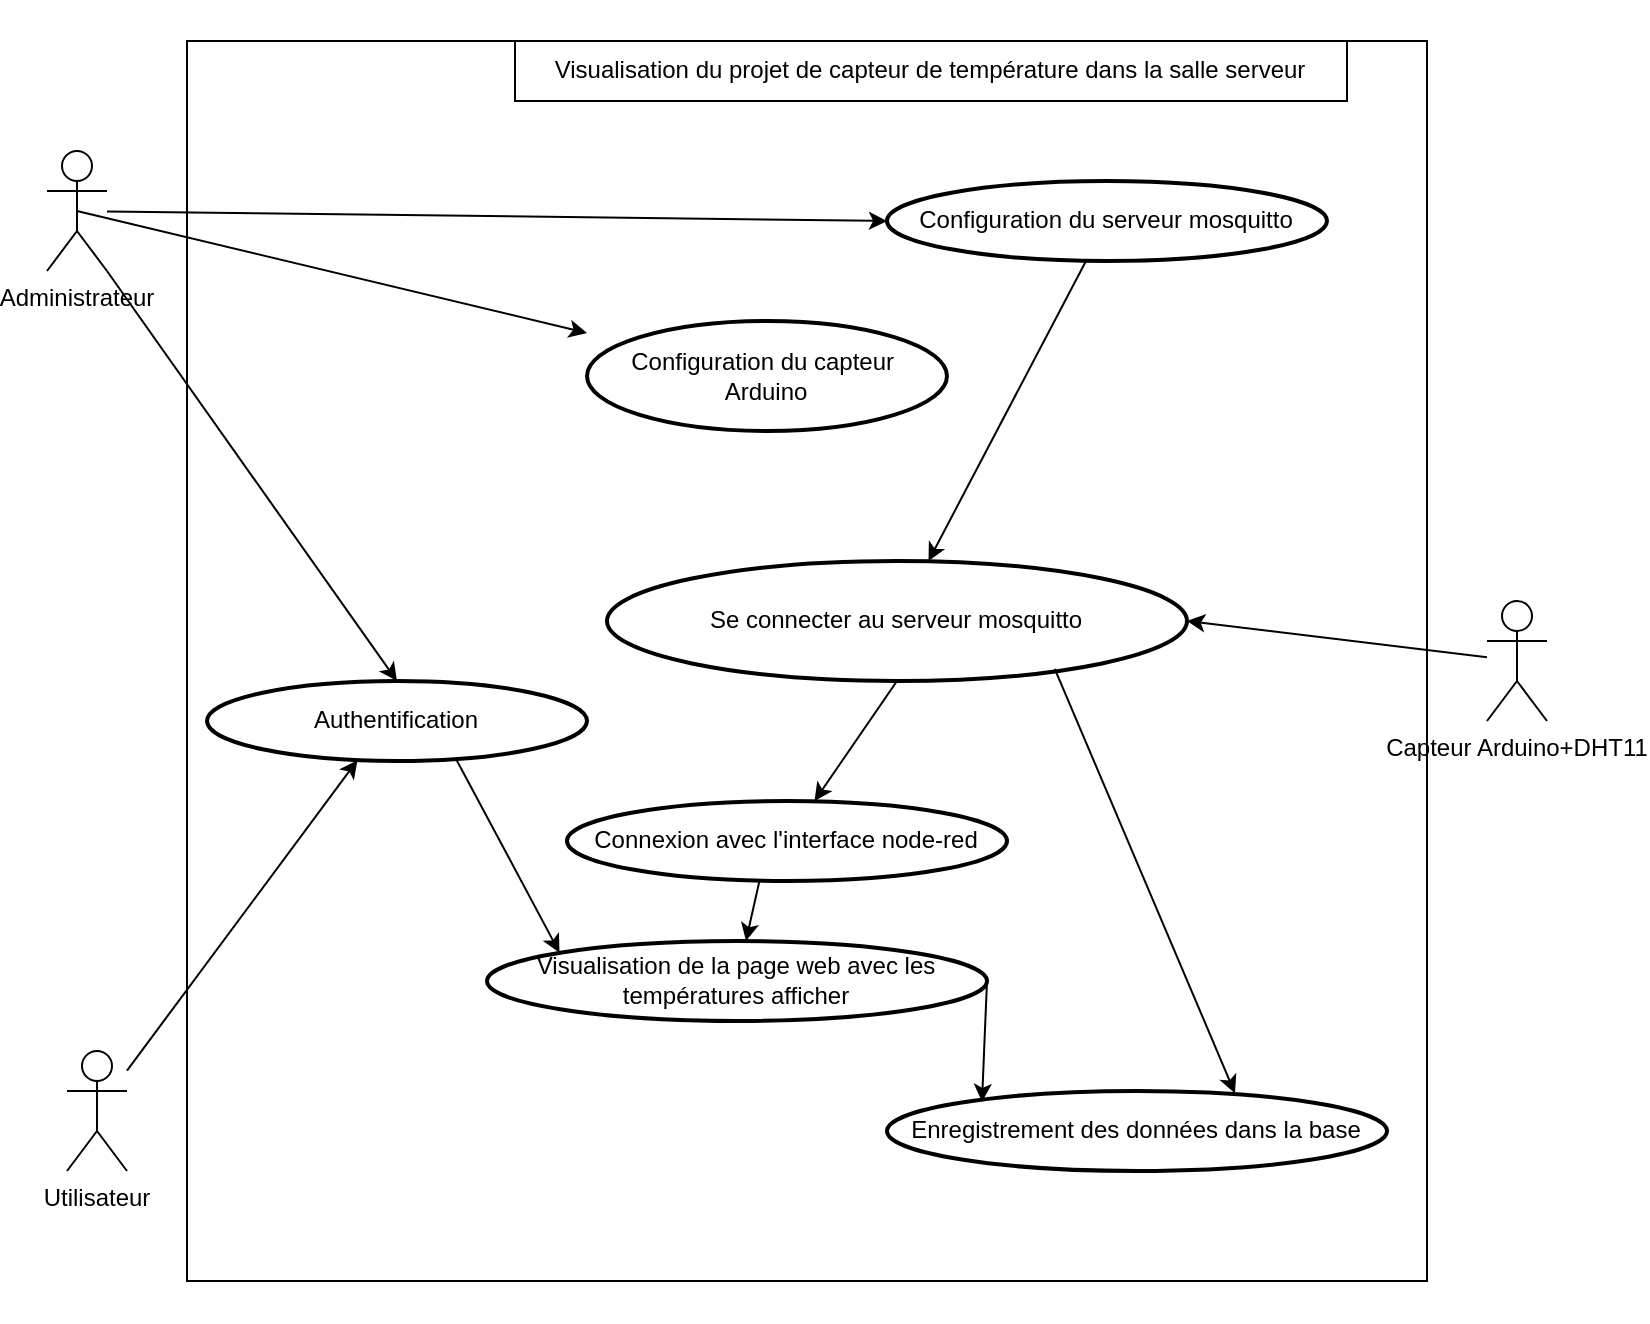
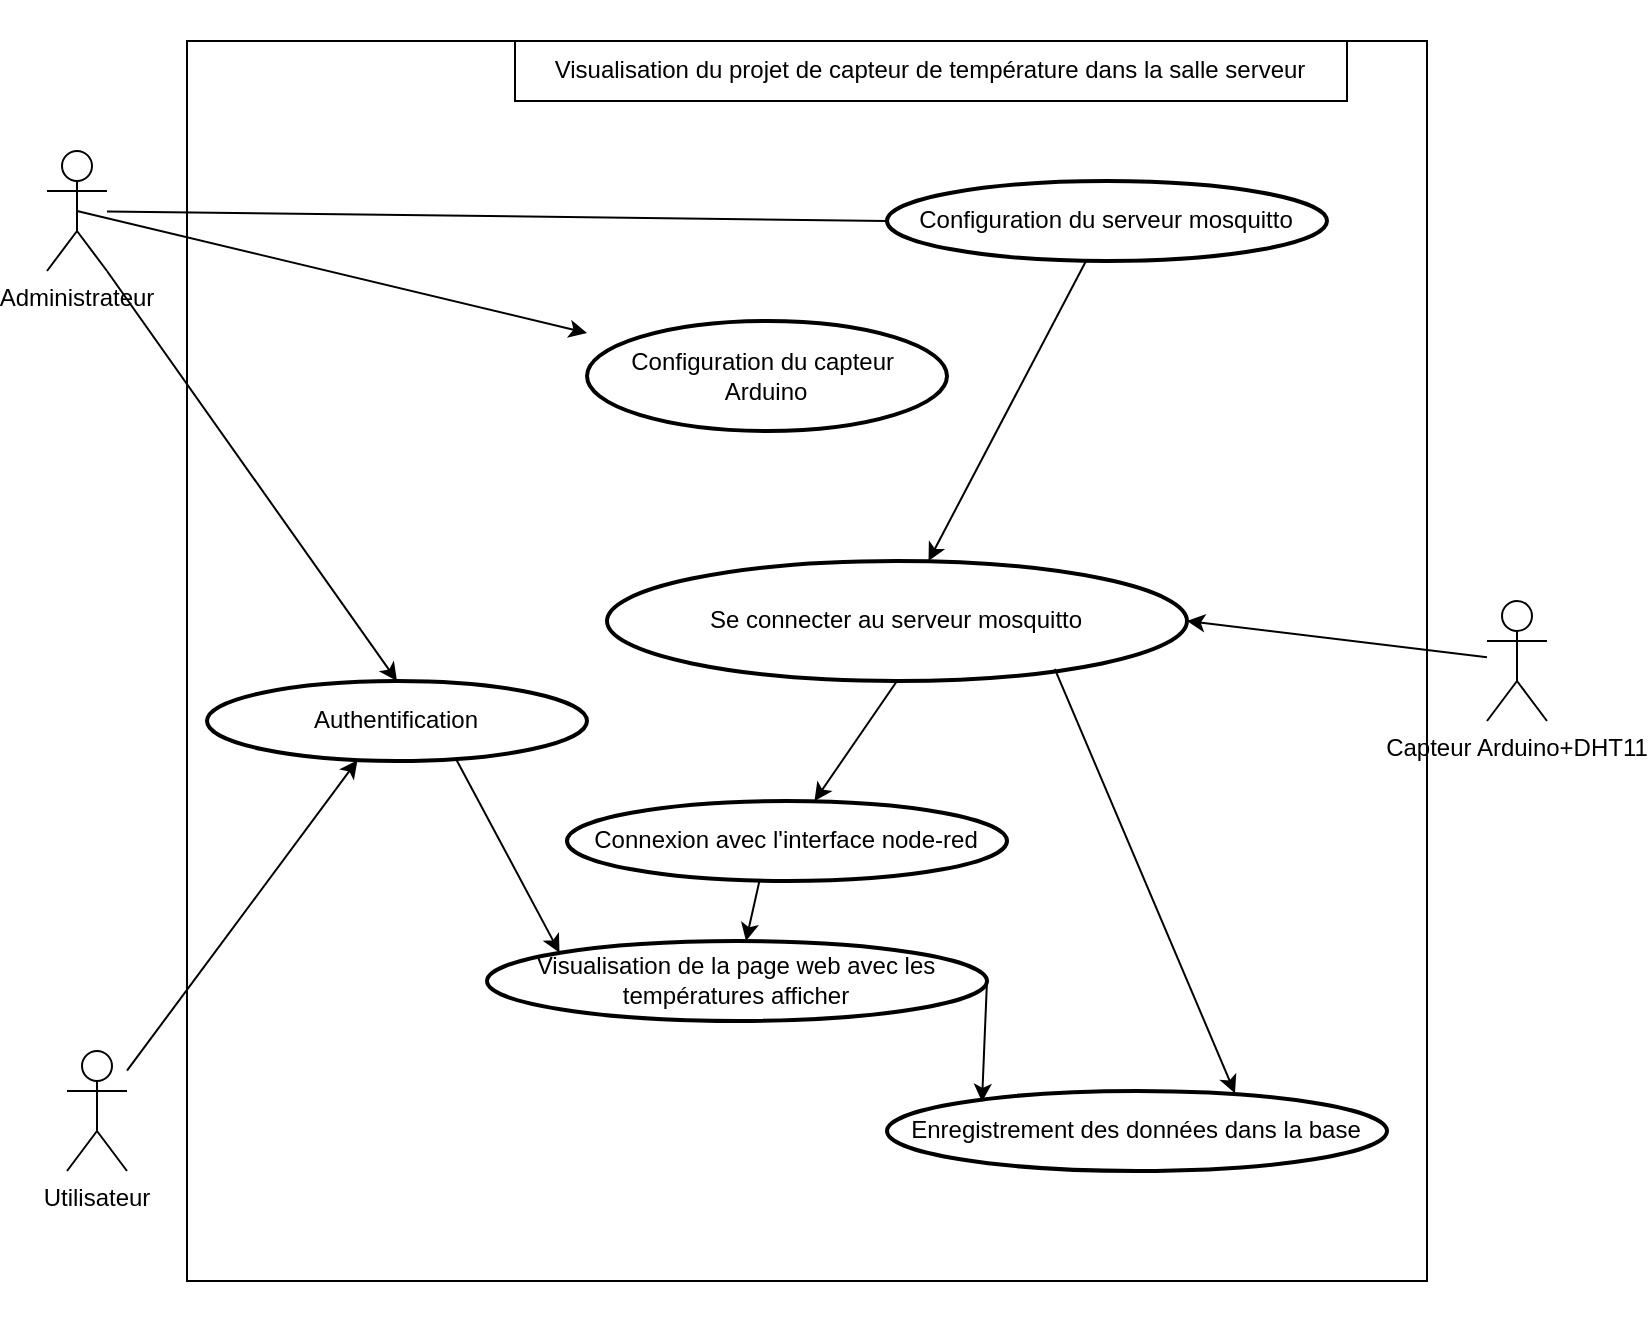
edge "Administrateur" -> "Configuration du serveur mosquitto": arrowhead classic -> none
